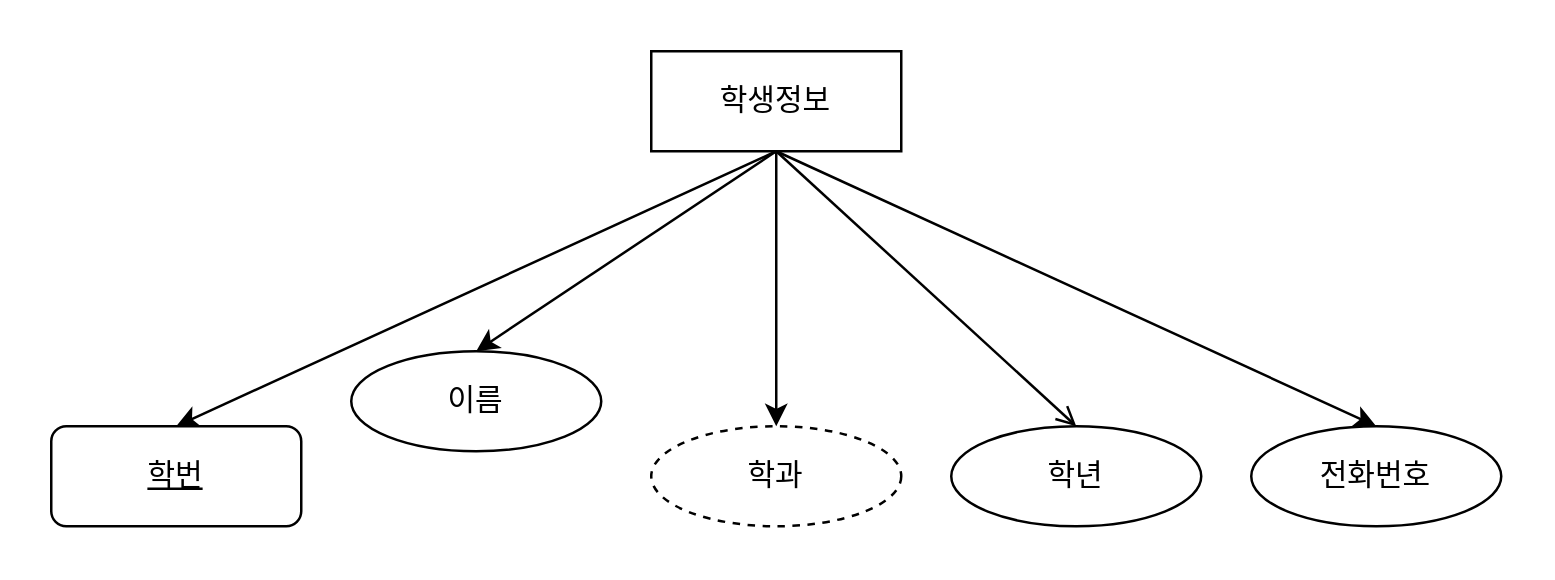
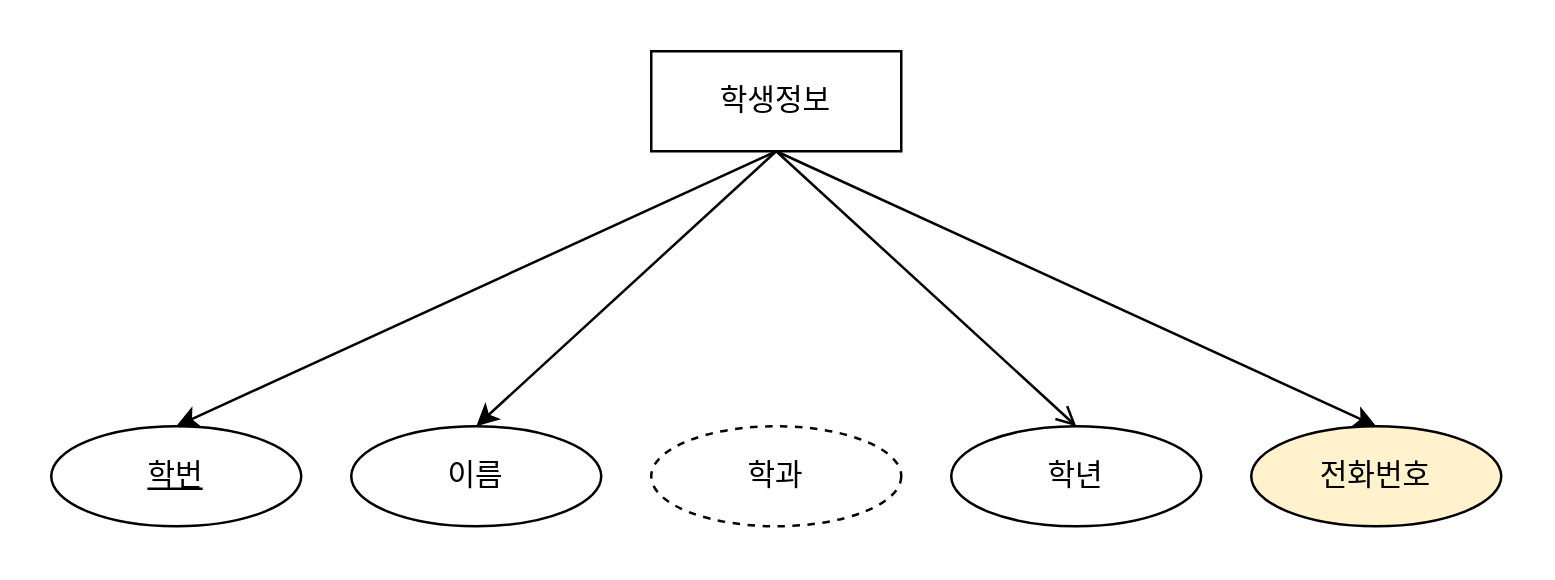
edge "학생정보" -> "학과": removed
node "이름": moved (476, 401) -> (476, 476)
node "학번": shape rounded rectangle -> ellipse
node "전화번호": fillcolor #ffffff -> #fff2cc
